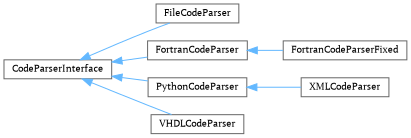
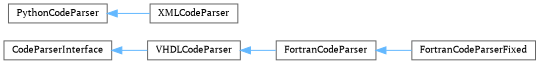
node "FileCodeParser": removed
edge "FortranCodeParser" -> "CodeParserInterface": now "FortranCodeParser" -> "VHDLCodeParser"
edge "PythonCodeParser" -> "CodeParserInterface": removed
